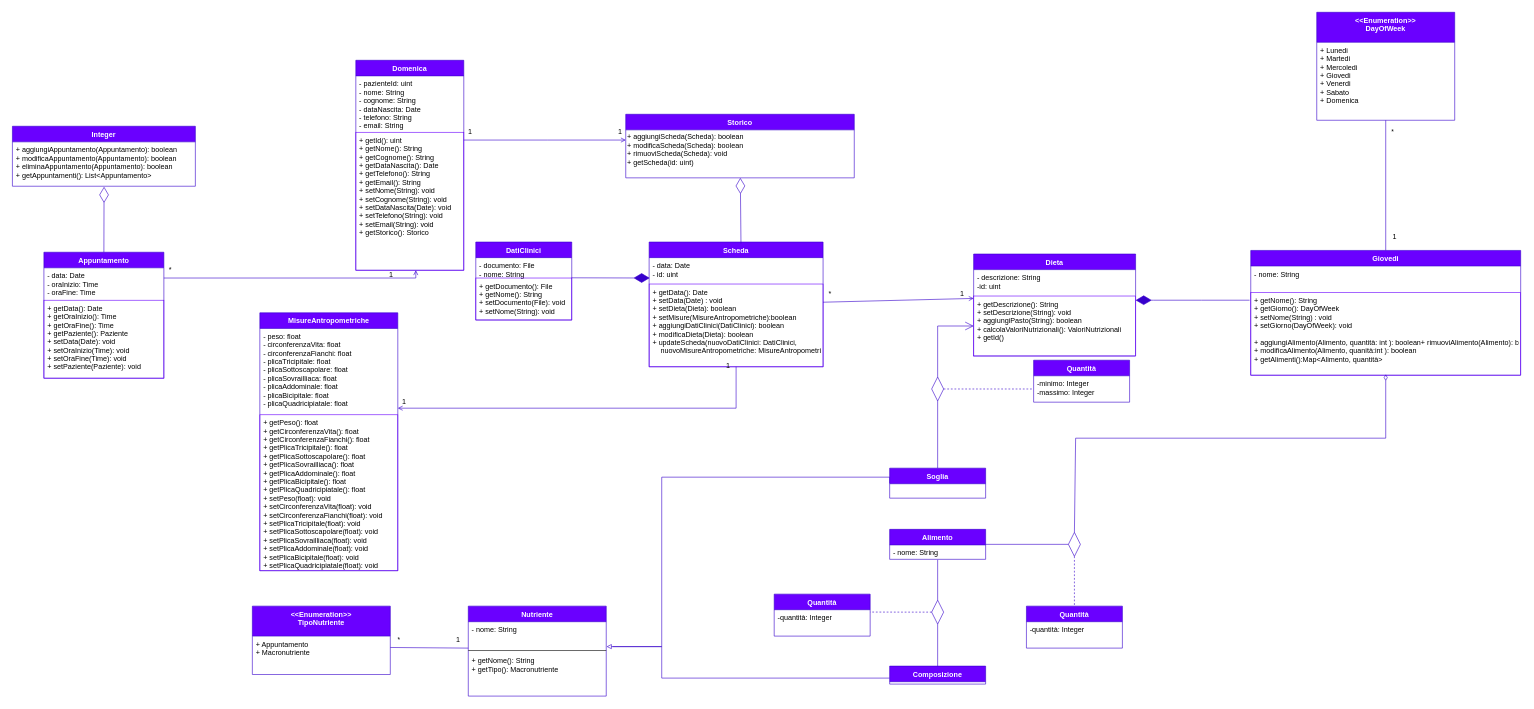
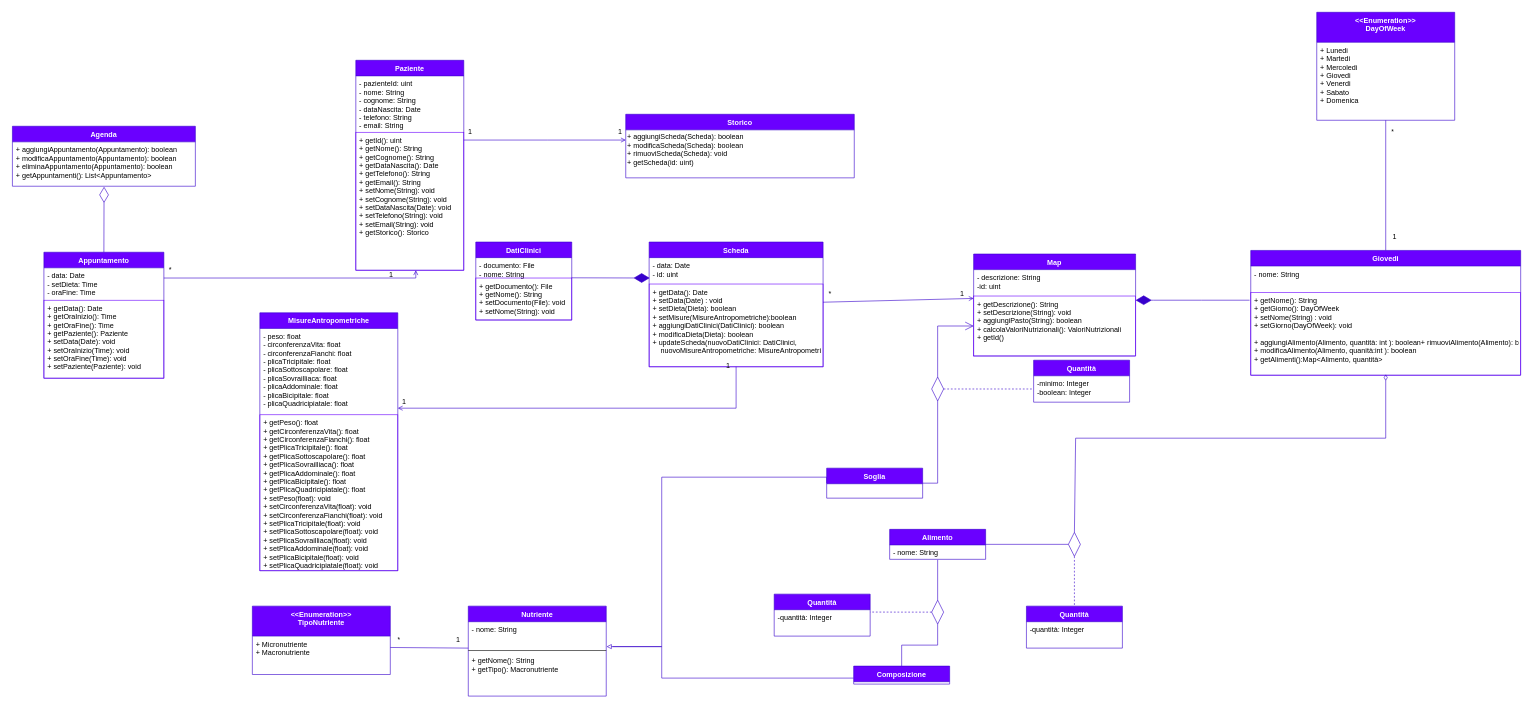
node "Domenica": label "Domenica" -> "Paziente"
node "Integer": label "Integer" -> "Agenda"
edge "Scheda" -> "Storico": removed
node "Dieta": label "Dieta" -> "Map"
node "- data: Date - oraInizio: Time - oraFine: Time": label "- data: Date - oraInizio: Time - oraFine: Time" -> "- data: Date - setDieta: Time - oraFine: Time"
node "-minimo: Integer -massimo: Integer": label "-minimo: Integer -massimo: Integer" -> "-minimo: Integer -boolean: Integer"
node "Soglia": moved (938, 483) -> (875, 483)
node "+ Appuntamento + Macronutriente": label "+ Appuntamento + Macronutriente" -> "+ Micronutriente + Macronutriente"
node "Composizione": moved (938, 675) -> (902, 675)
